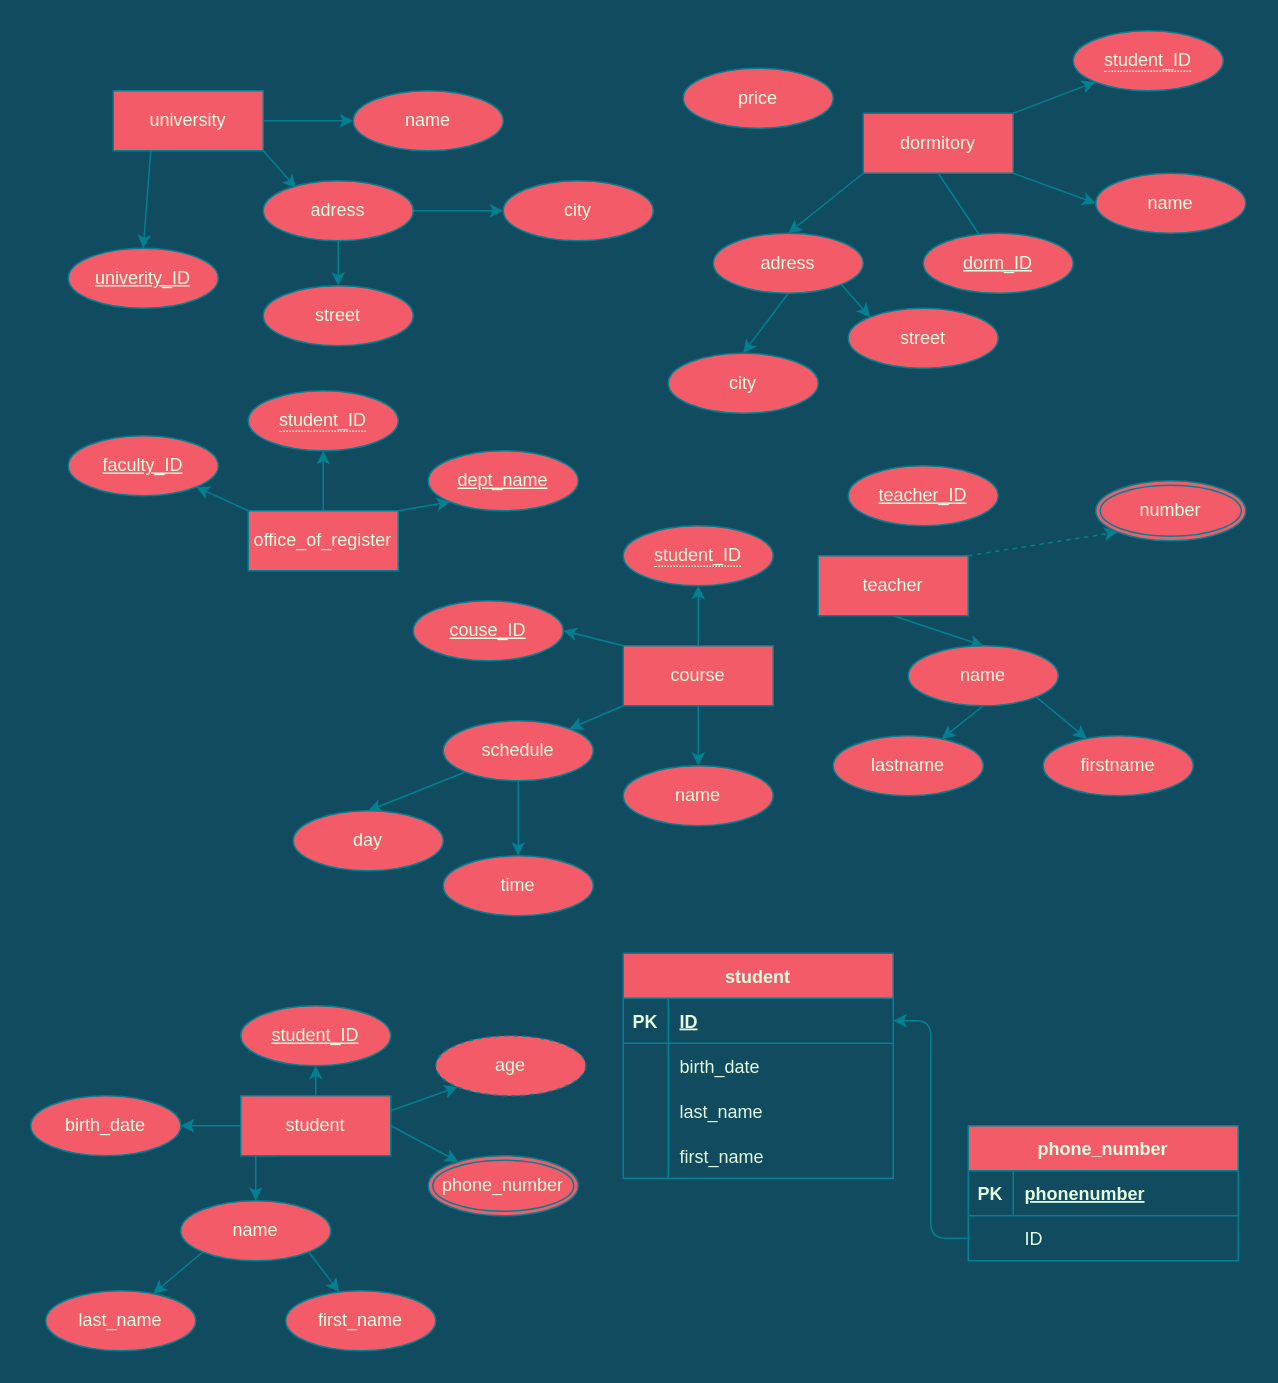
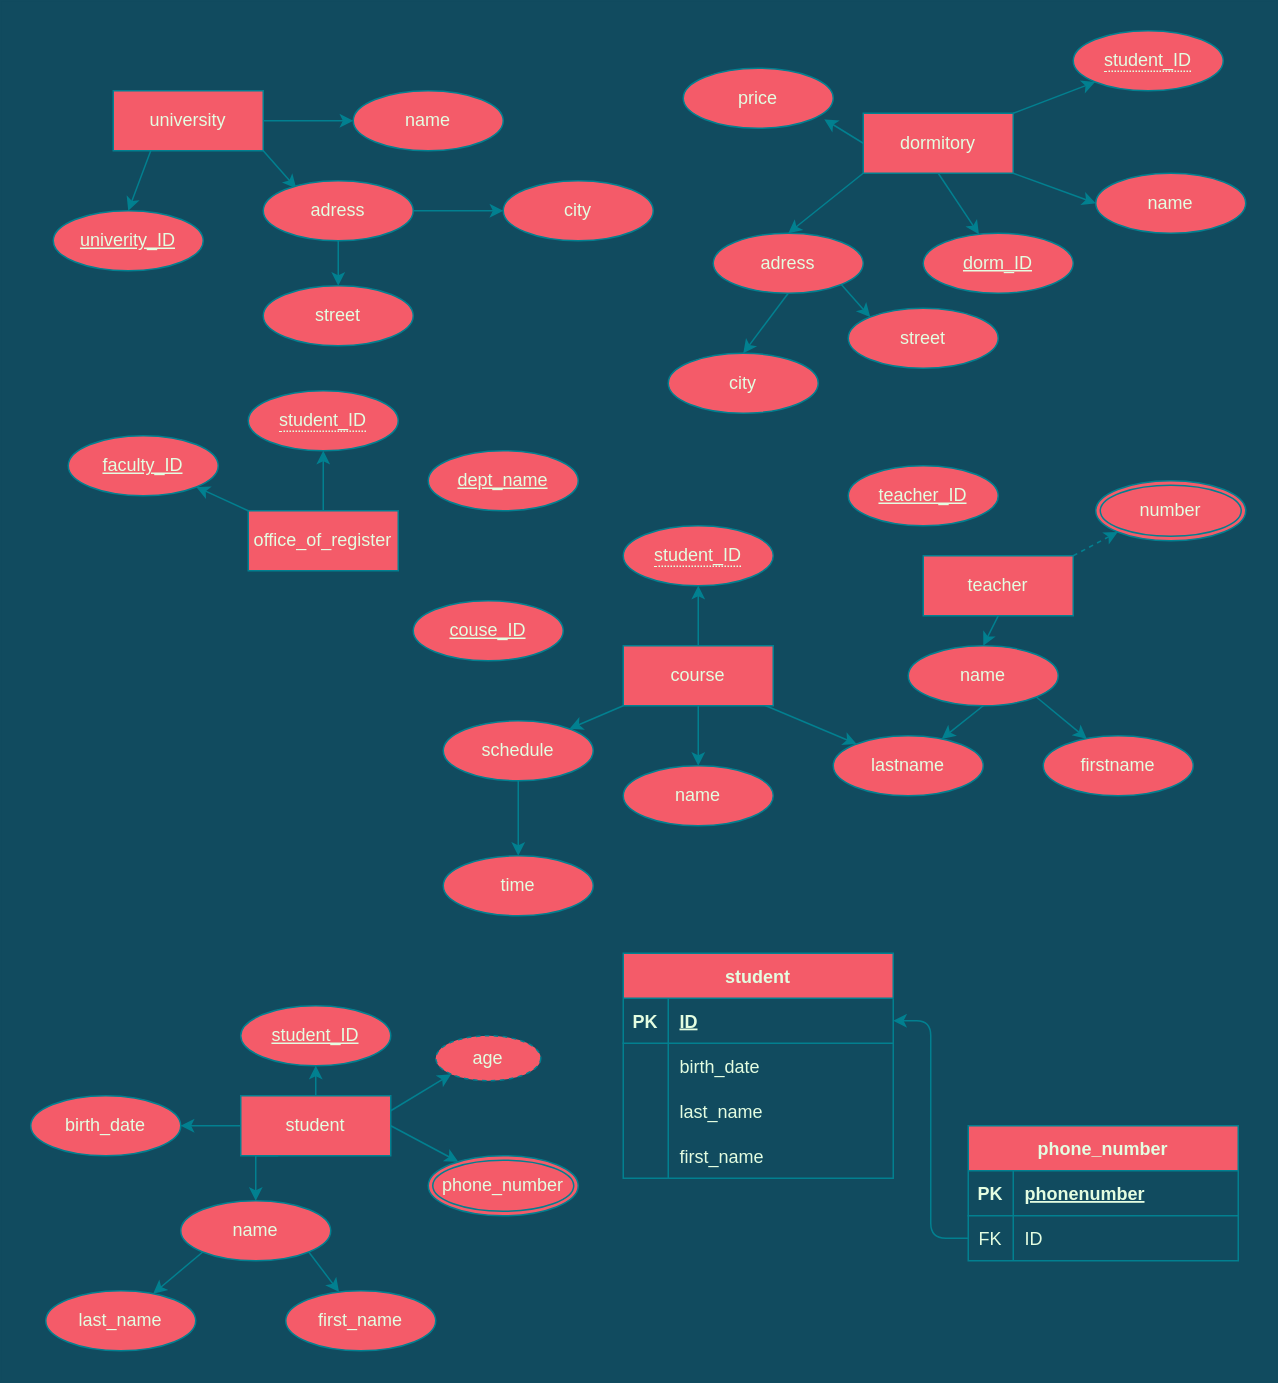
edge "dormitory" -> "price": added
edge "dormitory" -- "dorm_ID": arrowhead none -> classic
node "univerity_ID": moved (143, 278) -> (128, 241)
edge "office_of_register" -> "dept_name": removed
node "teacher": moved (893, 586) -> (998, 586)
edge "course" -> "couse_ID": now "course" -> "lastname"
edge "schedule" -> "day": removed
node "day": removed
node "age": size 150x60 -> 105x45
node "FK": added
